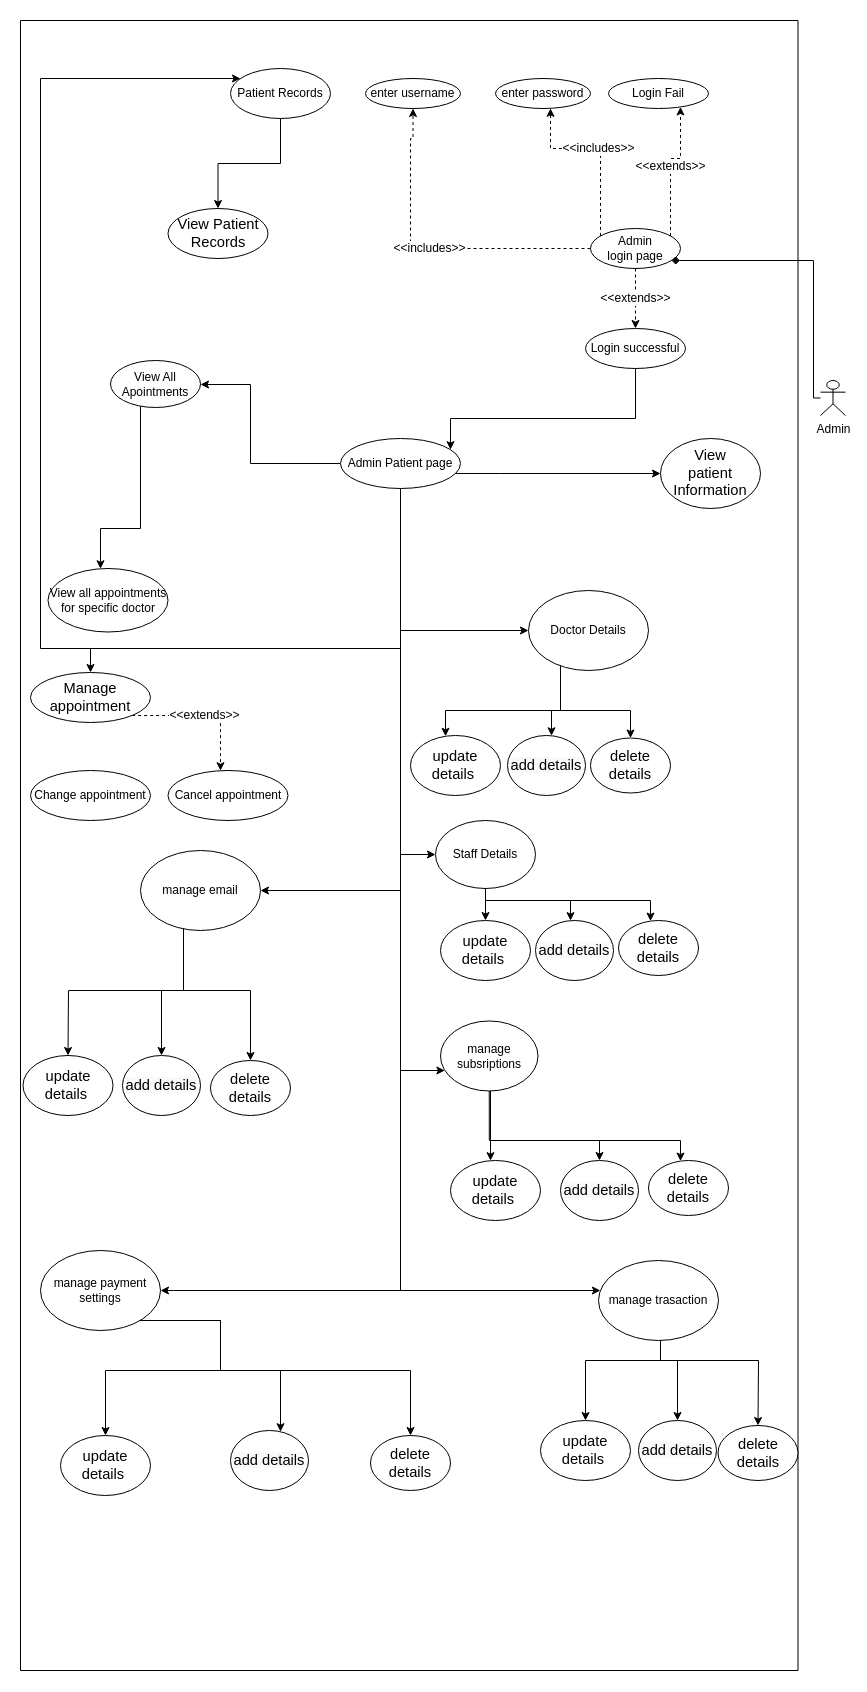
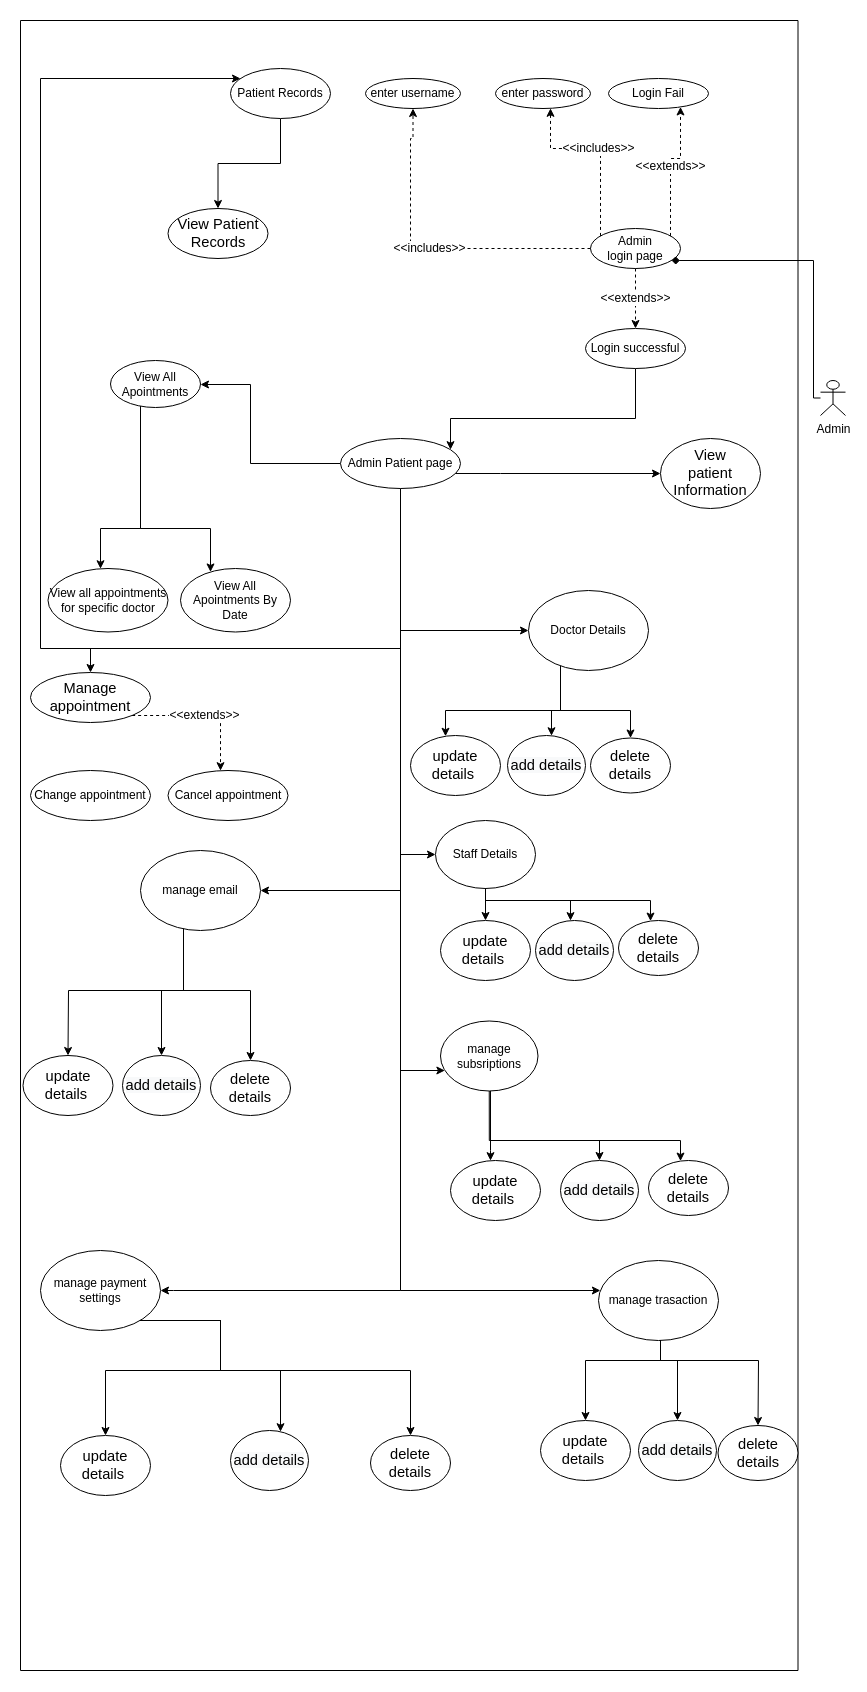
edge "View All Apointments" -> "View All Apointments By Date": added
node "View All Apointments By Date": added
